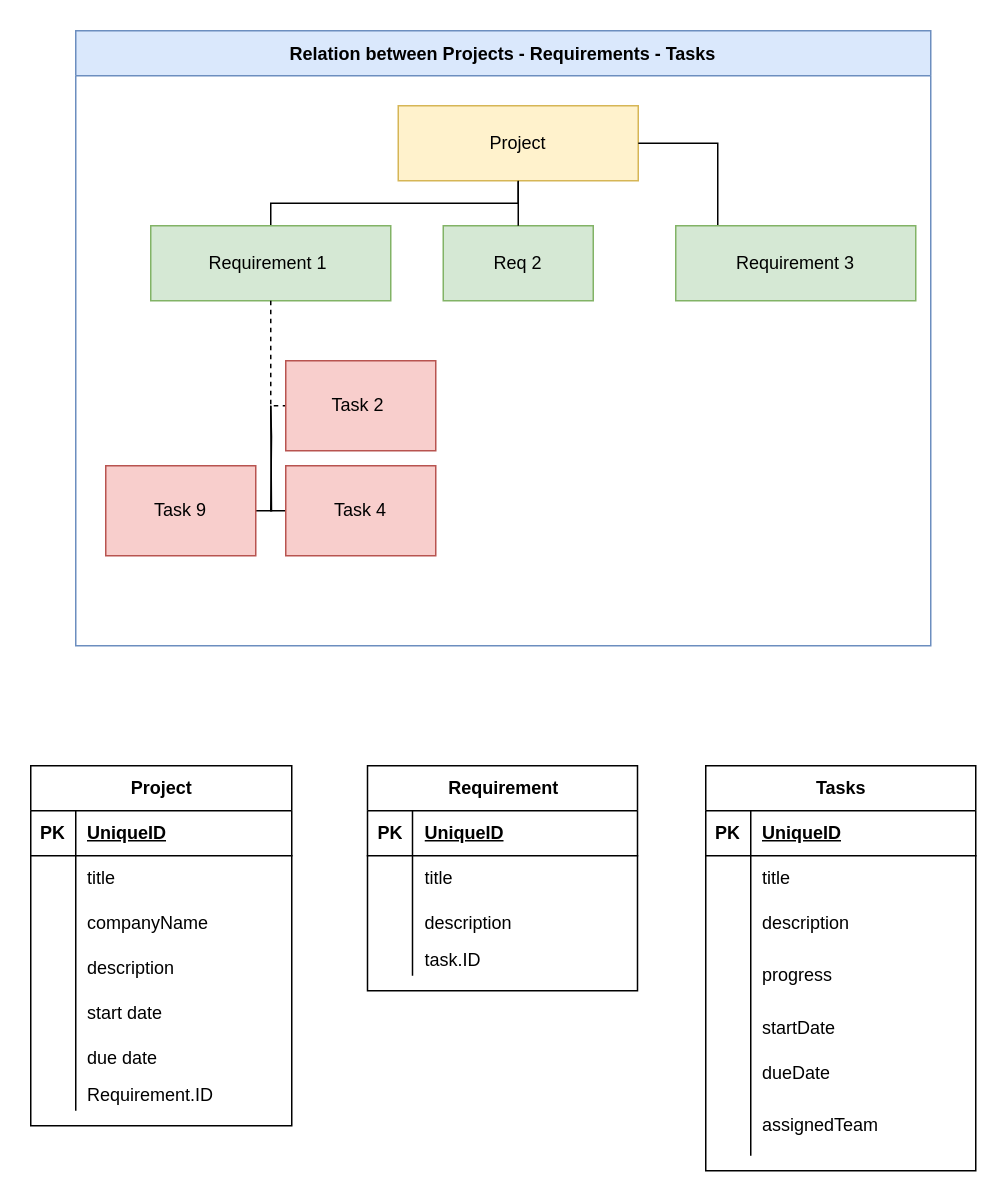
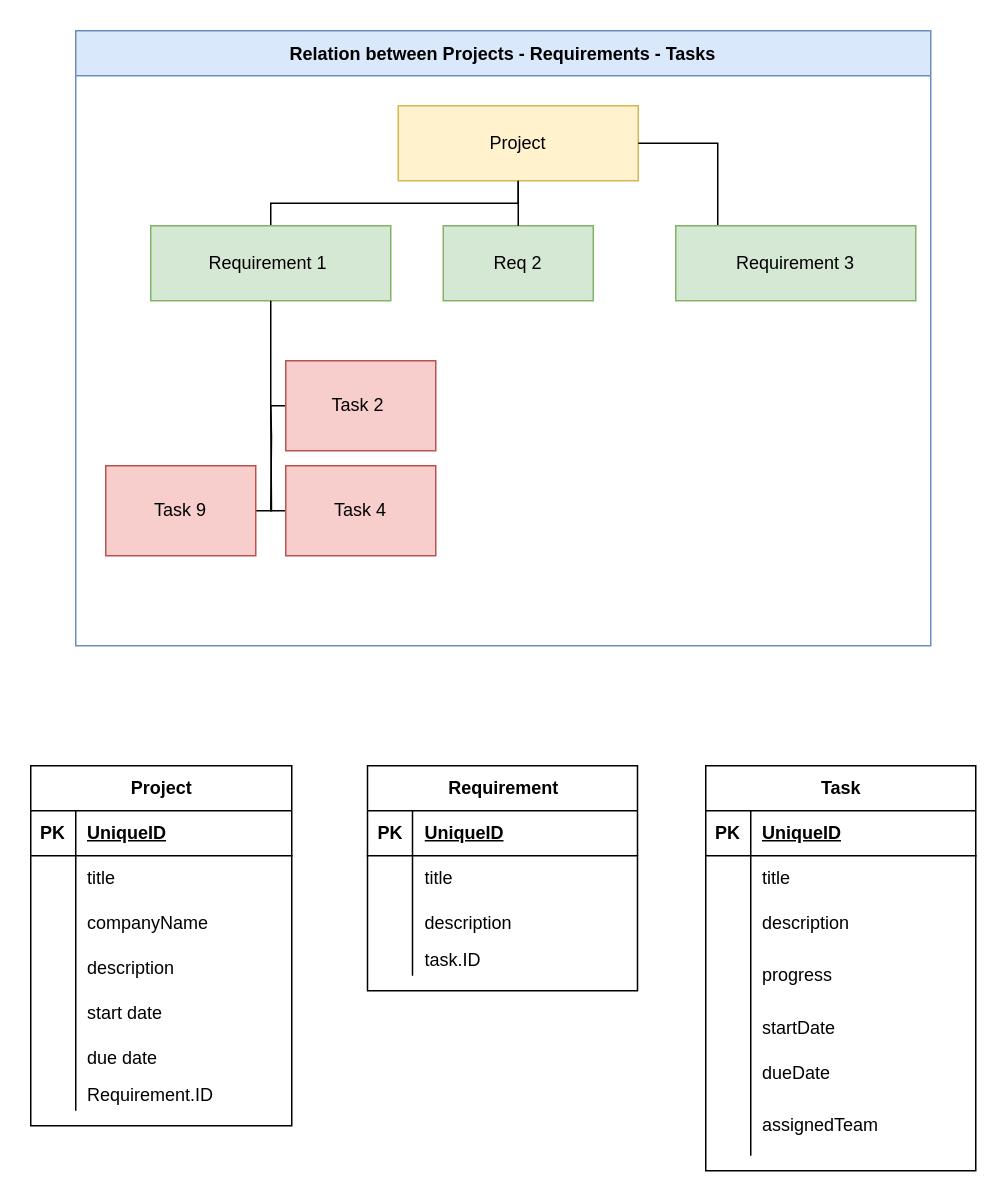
edge "Requirement 1" -- "Task 2": style dashed -> solid
node "Tasks": label "Tasks" -> "Task"
